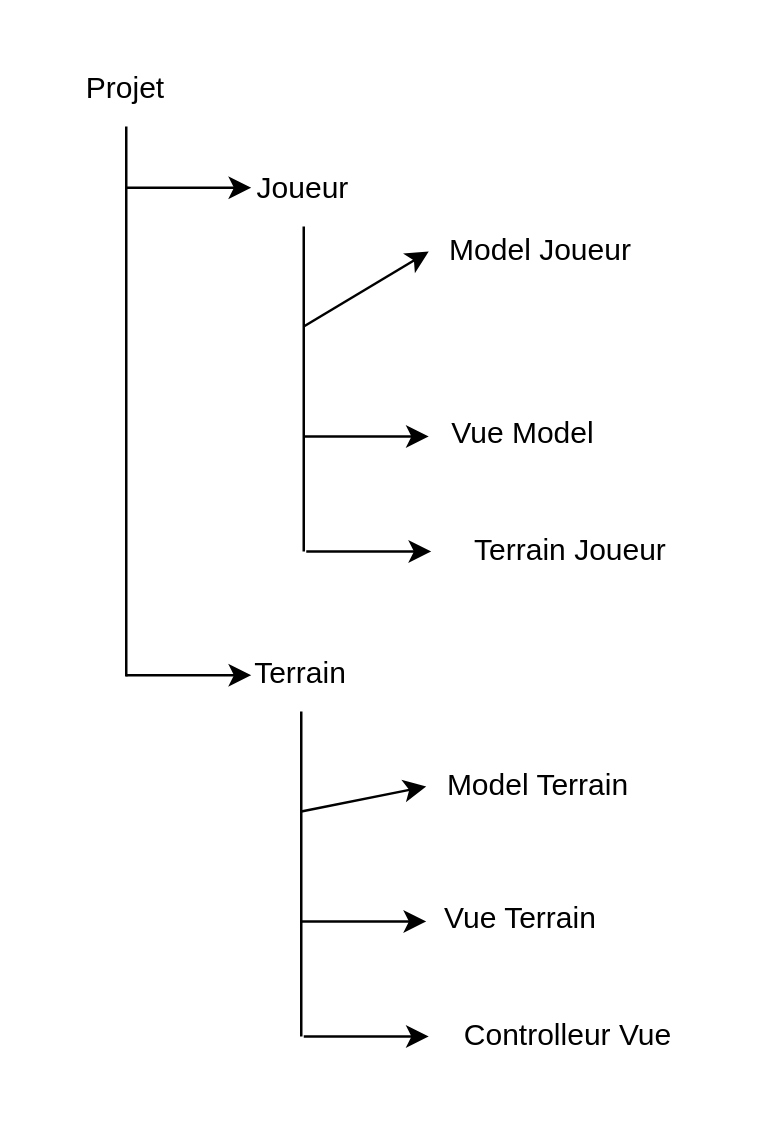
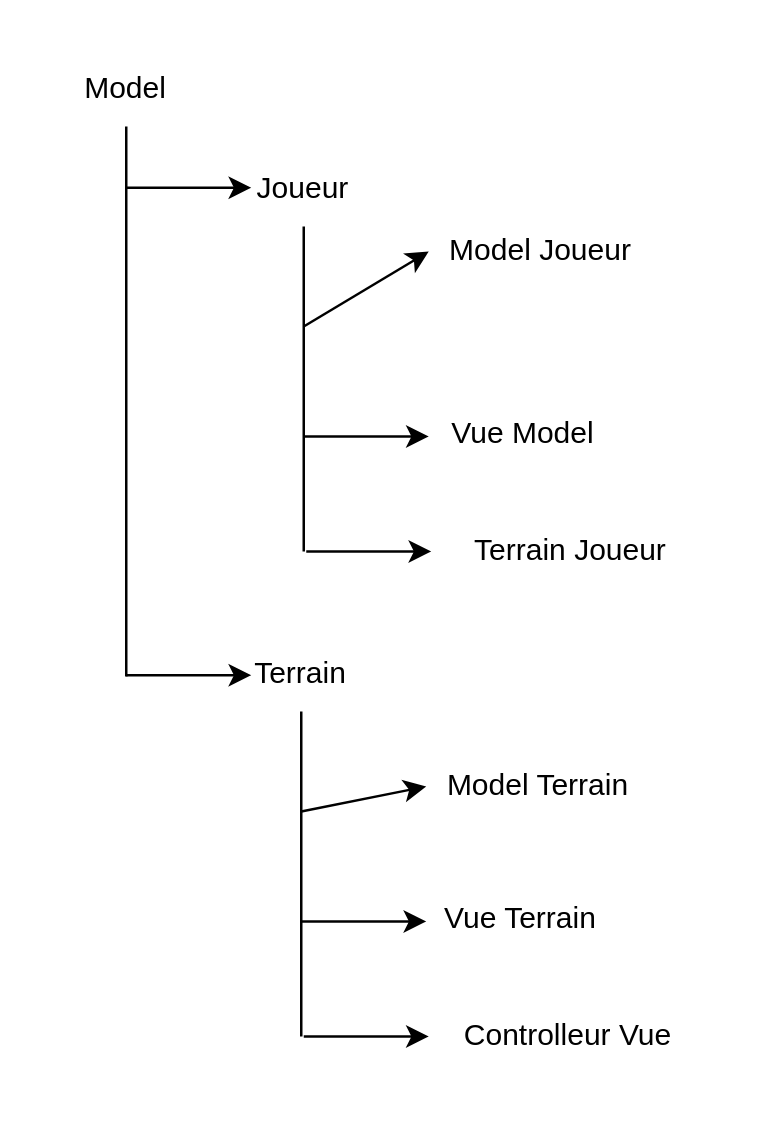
node "Projet": label "Projet" -> "Model"
